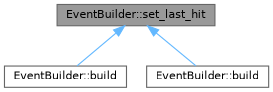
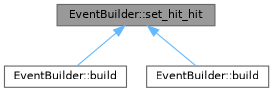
node "EventBuilder::set_last_hit": label "EventBuilder::set_last_hit" -> "EventBuilder::set_hit_hit"
